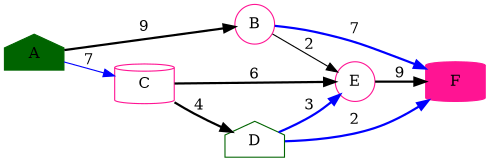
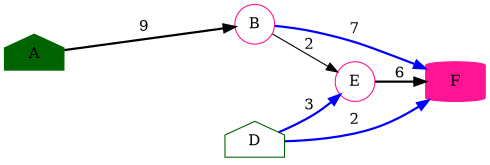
edge "E" -> "F": label "9" -> "6"
node "C": removed
